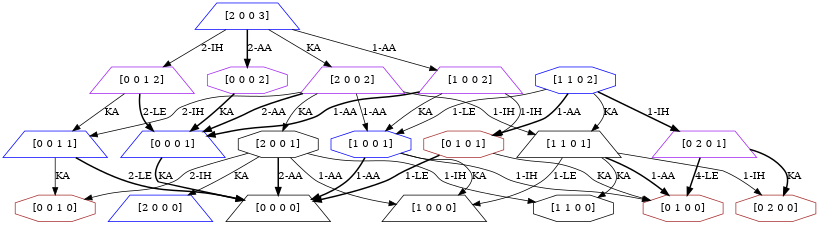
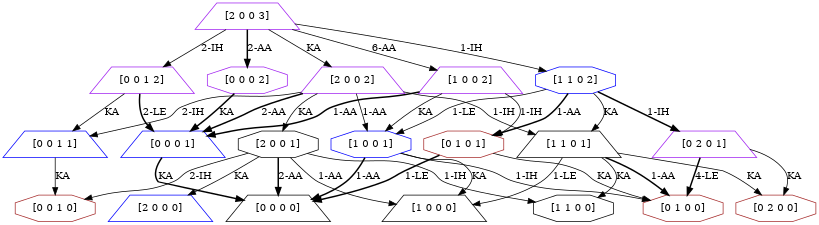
node "[2 0 0 3]": color blue -> purple
edge "[2 0 0 3]" -> "[1 1 0 2]": added, label "1-IH"
edge "[2 0 0 3]" -> "[1 0 0 2]": label "1-AA" -> "6-AA"
edge "[0 2 0 1]" -> "[0 2 0 0]": style bold -> solid
edge "[1 1 0 1]" -> "[0 2 0 0]": label "1-IH" -> "KA"
edge "[0 0 1 1]" -> "[0 0 0 0]": removed, label "2-LE"
